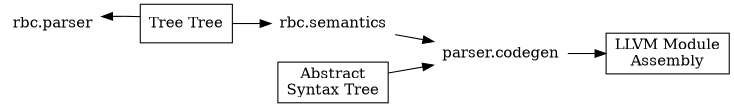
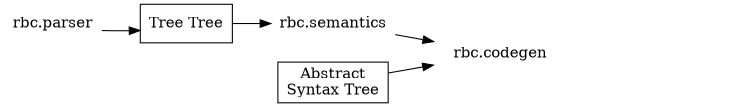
edge "Tree Tree" -> "rbc.parser": reversed
node "parser.codegen": label "parser.codegen" -> "rbc.codegen"
node "LLVM Module Assembly": removed
